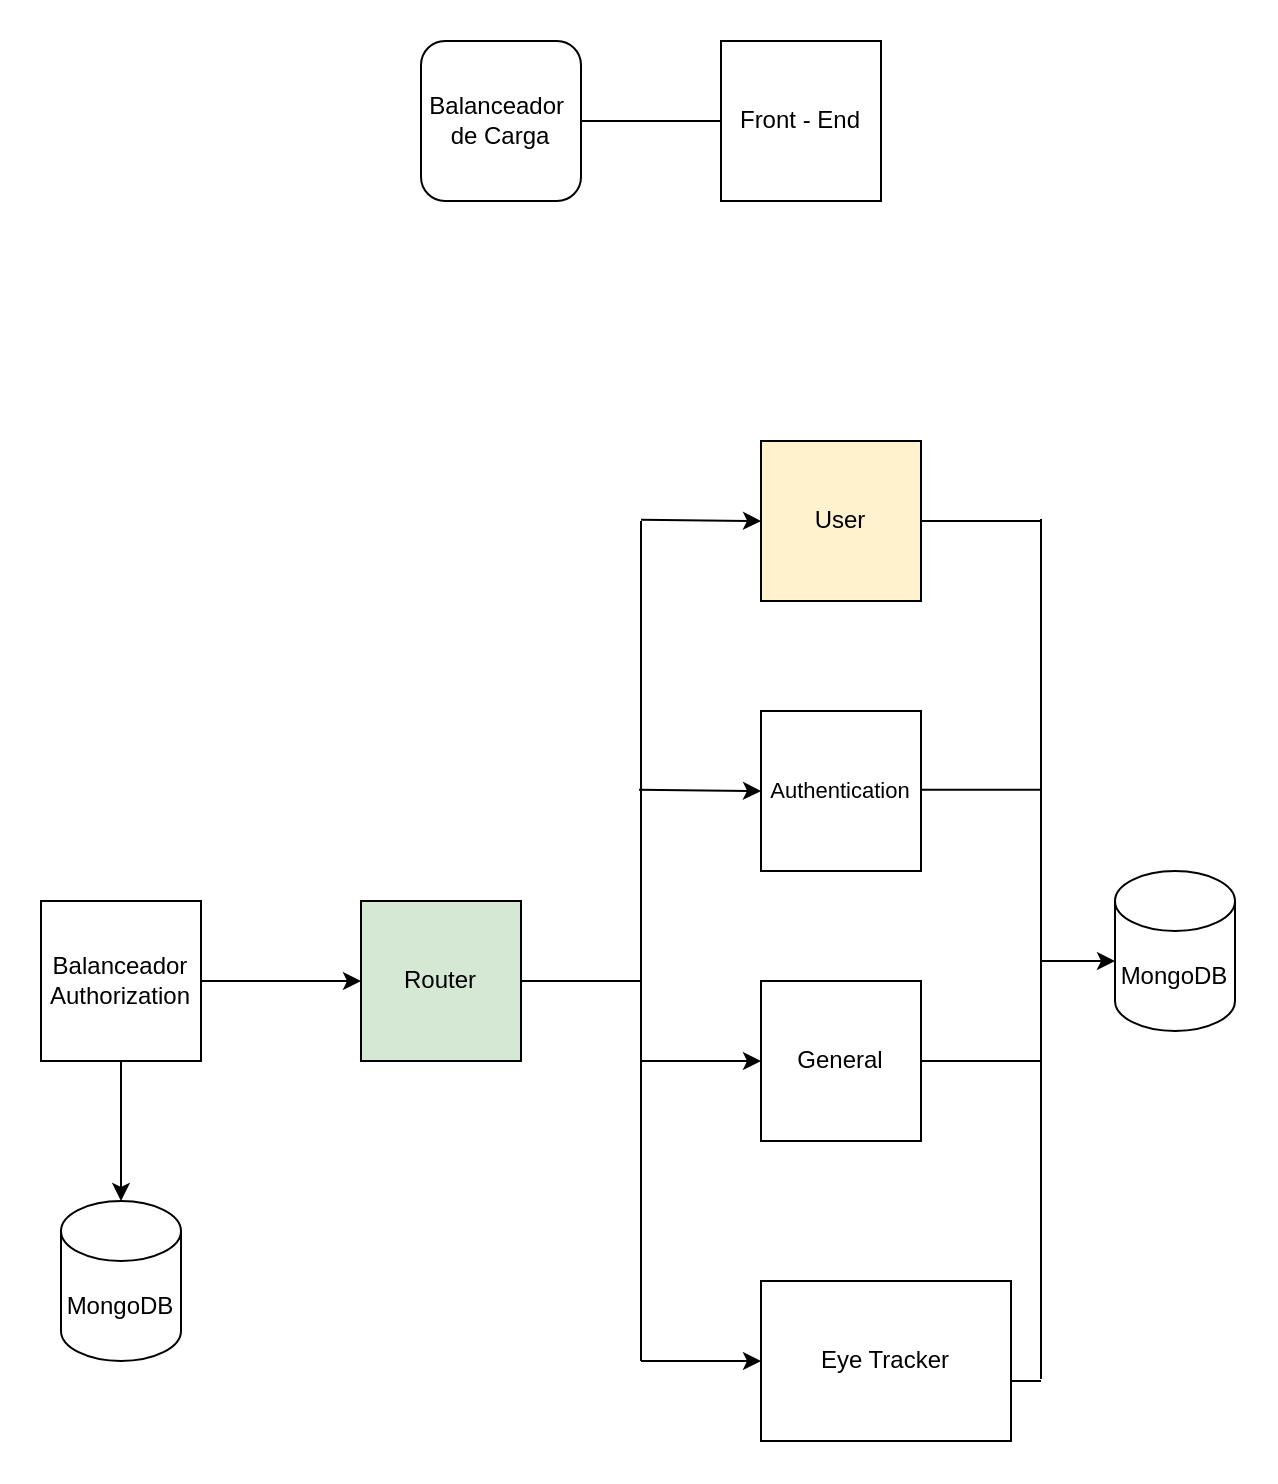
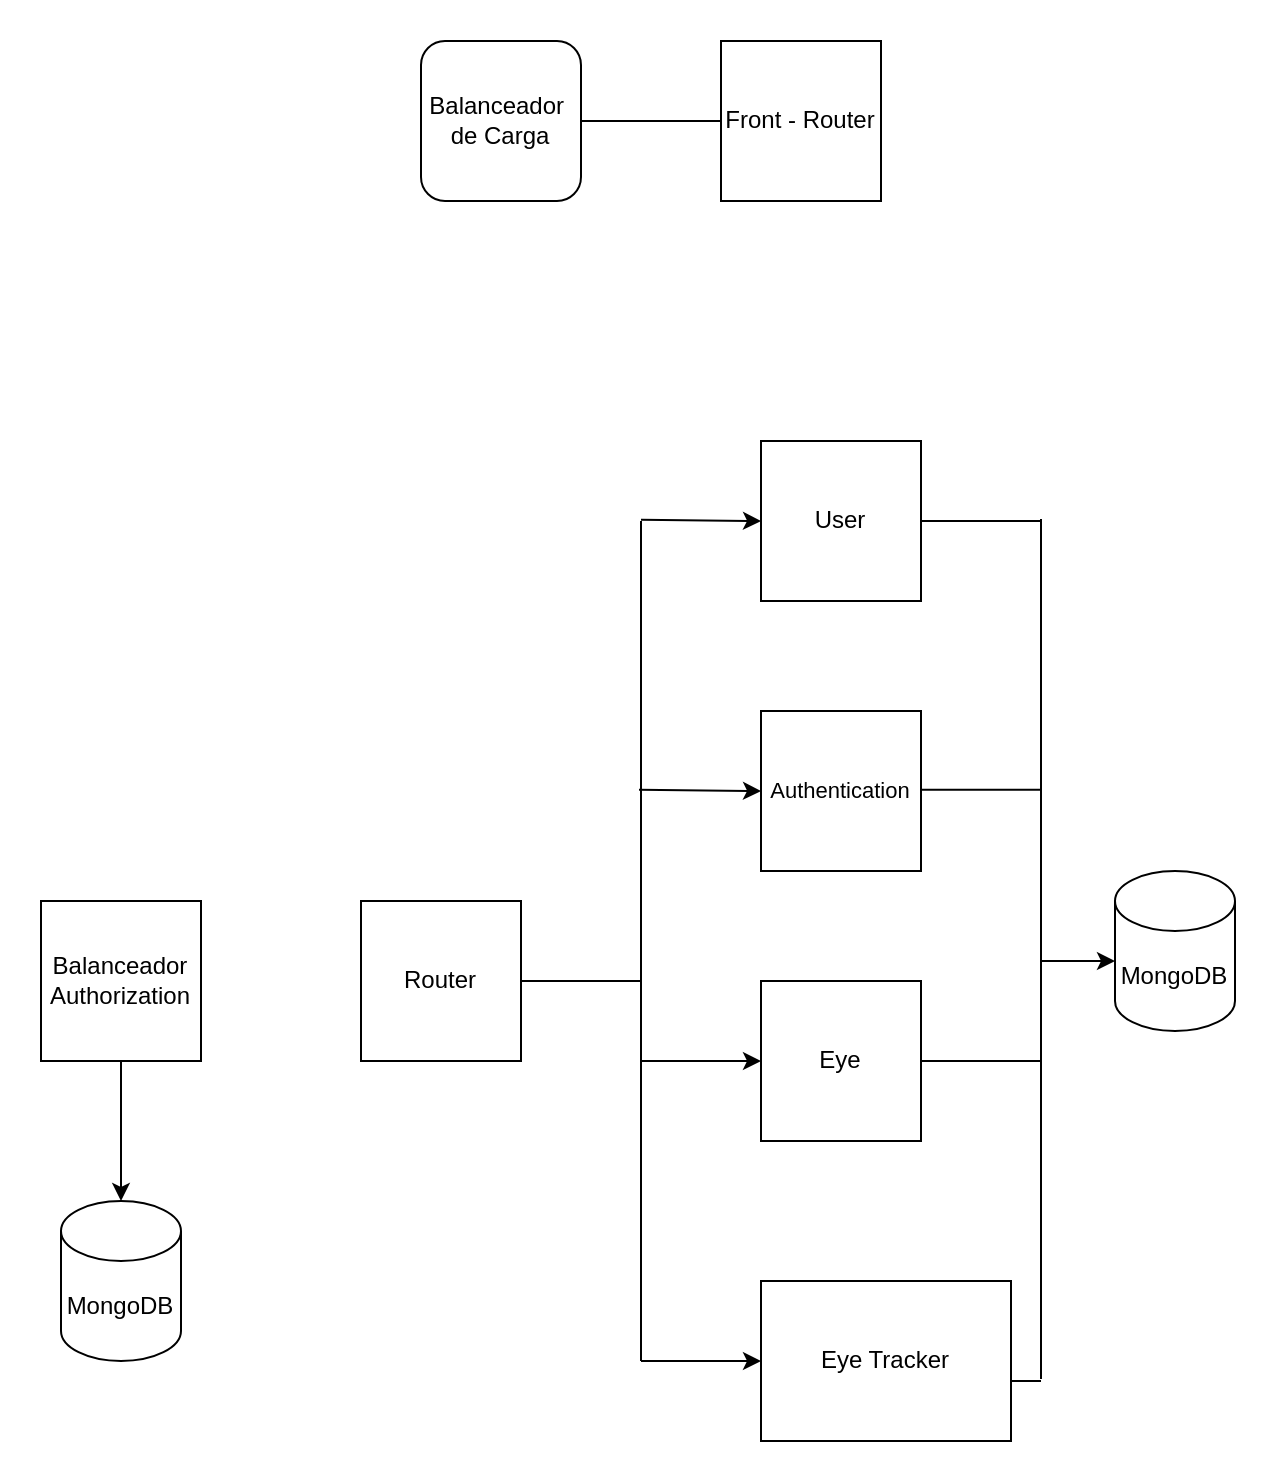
node "Front - End": label "Front - End" -> "Front - Router"
node "User": fillcolor #fff2cc -> #ffffff
edge "Balanceador Authorization" -> "Router": removed
node "Router": fillcolor #d5e8d4 -> #ffffff
node "General": label "General" -> "Eye"
